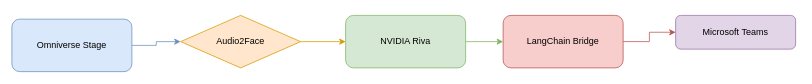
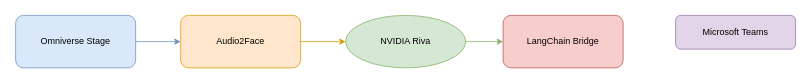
edge "LangChain Bridge" -> "Microsoft Teams": removed
node "Audio2Face": shape diamond -> rounded rectangle
node "NVIDIA Riva": shape rounded rectangle -> ellipse
node "Omniverse Stage": moved (72, 45) -> (75, 42)
